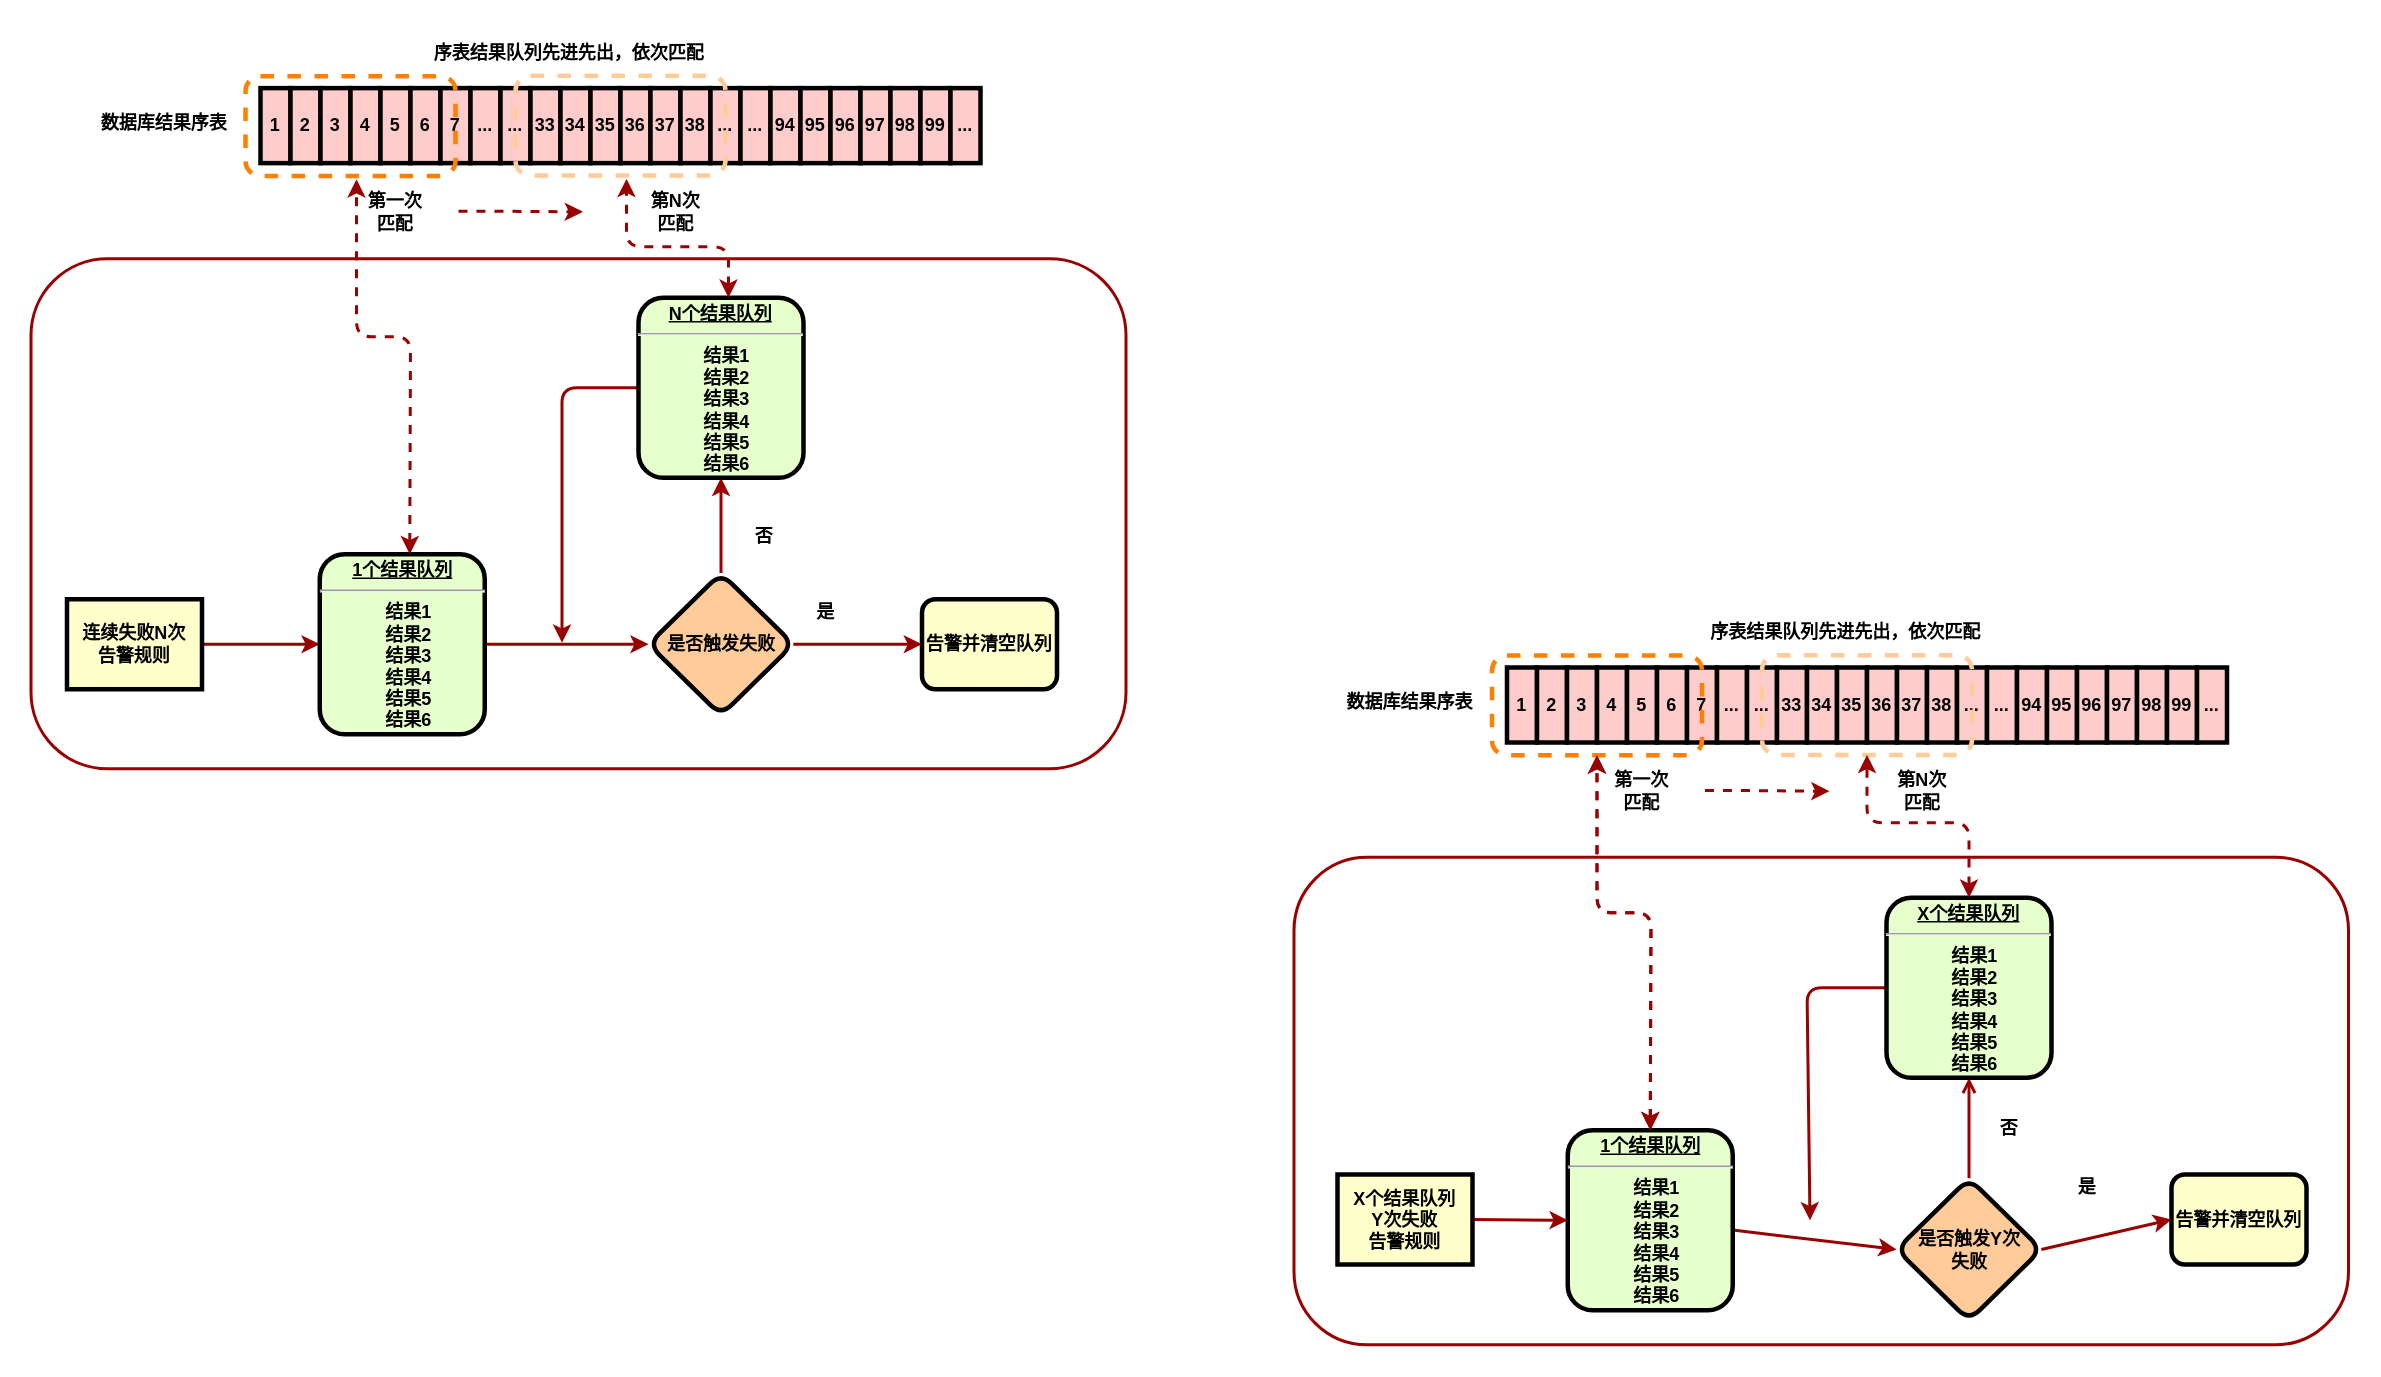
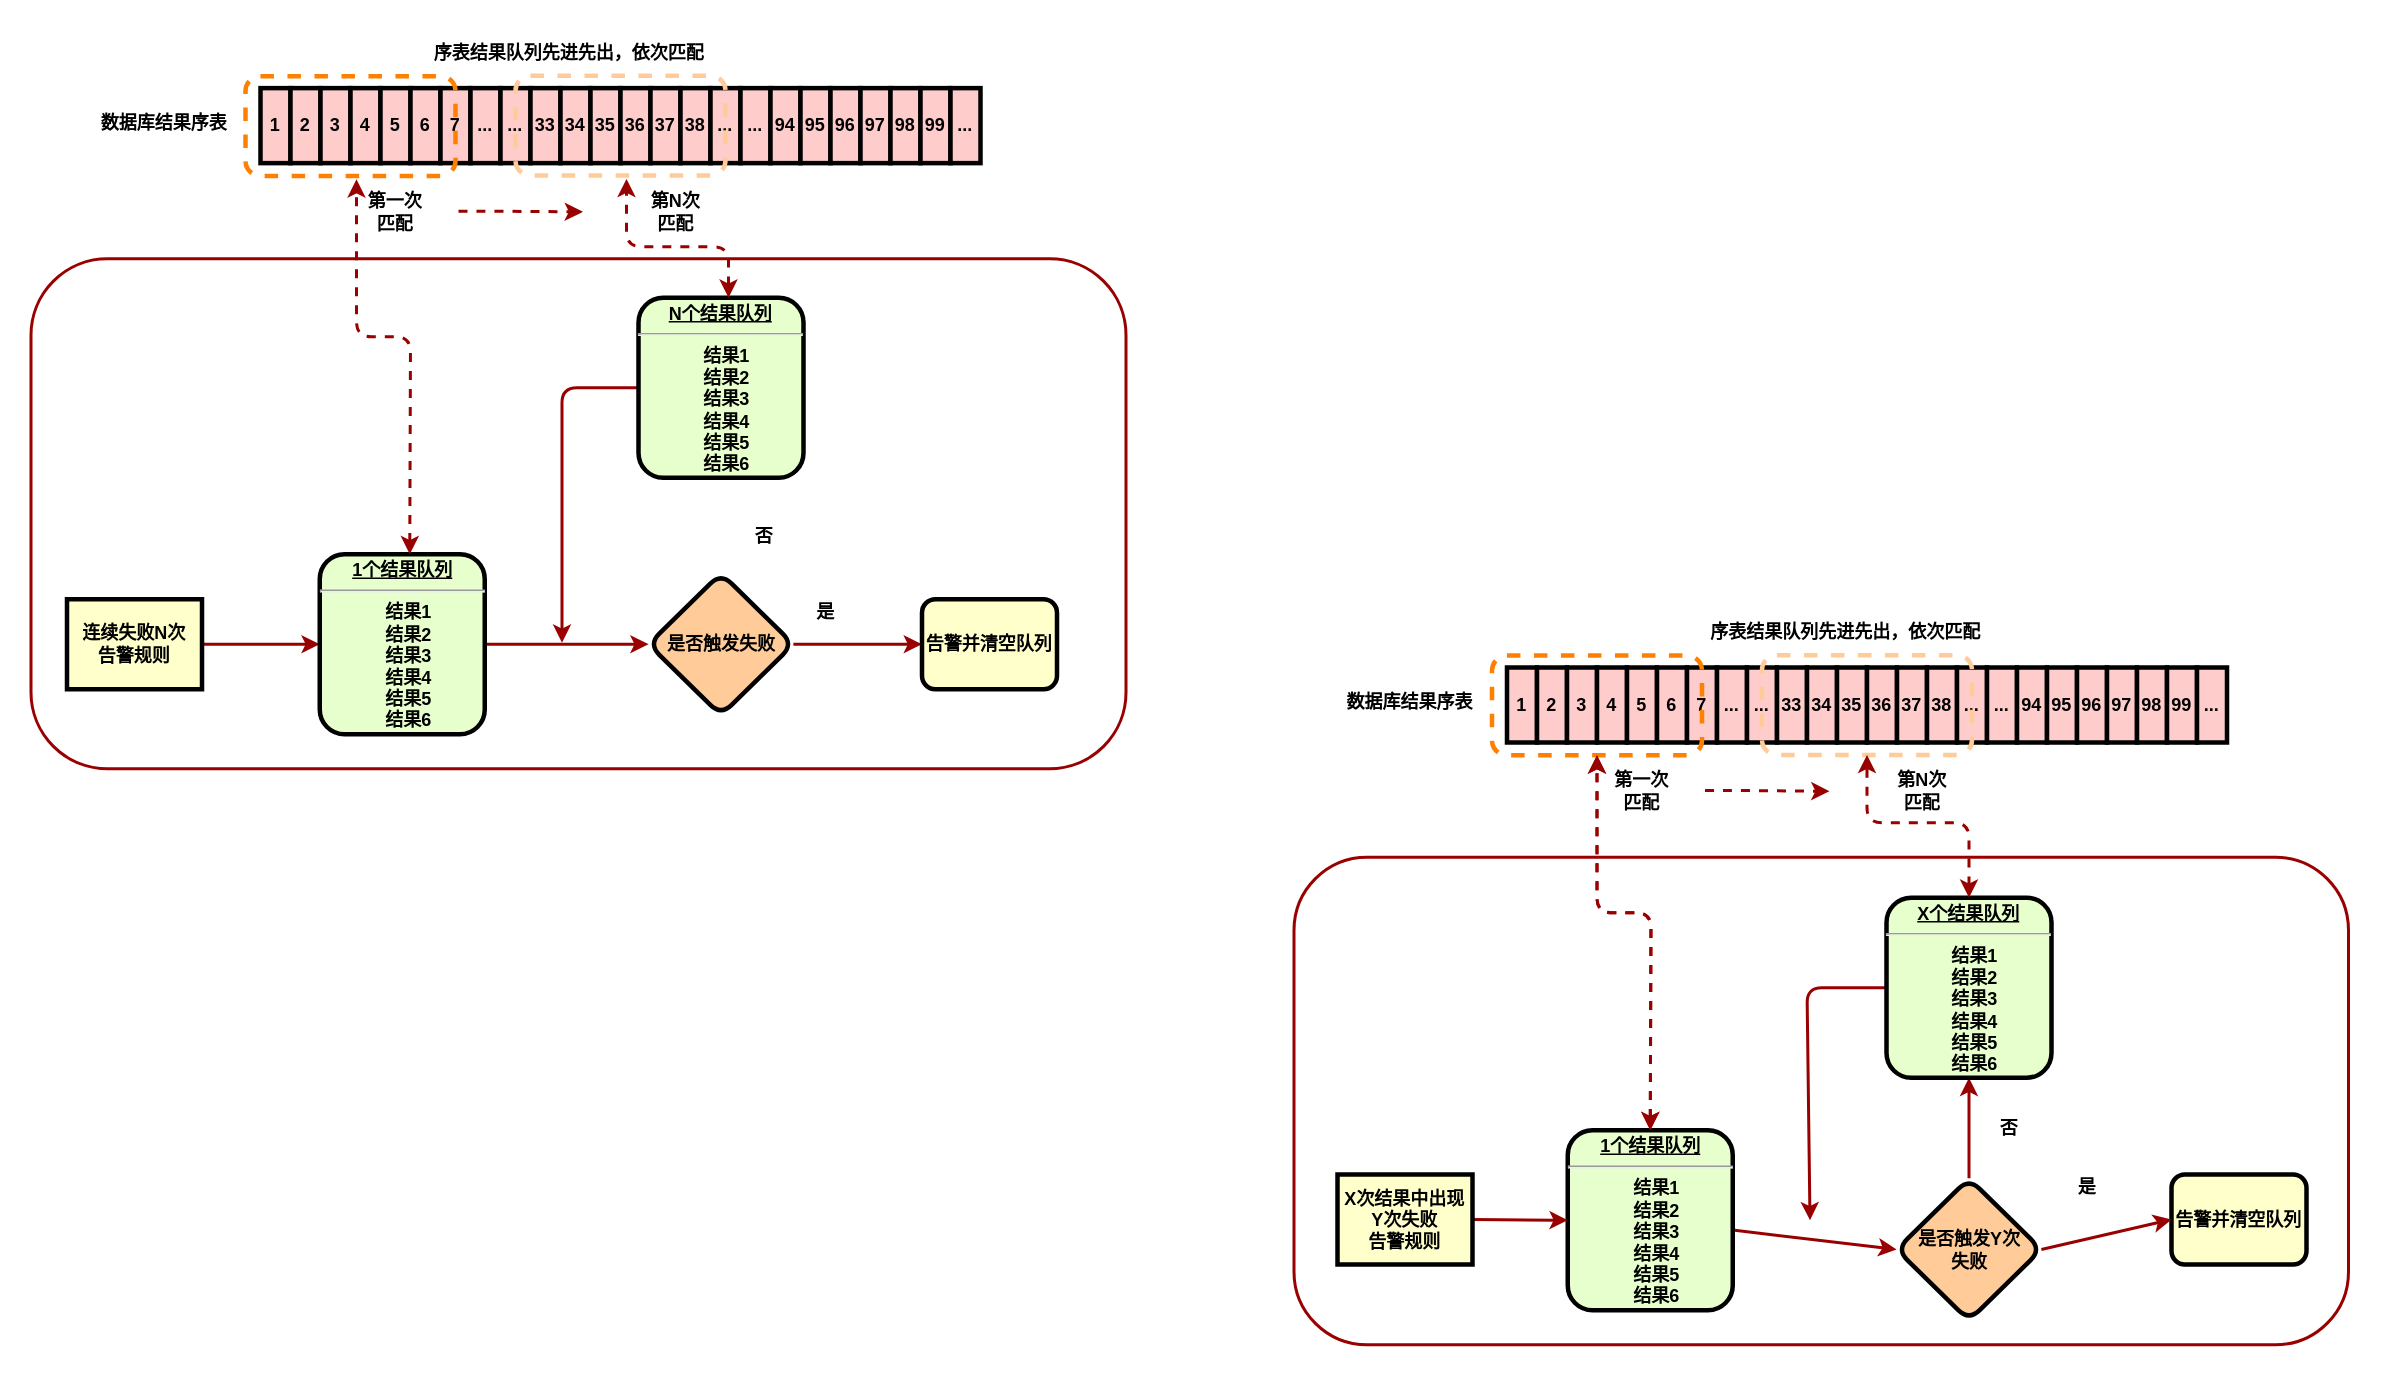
edge "是否触发失败" -> "N个结果队列 结果1 结果2 结果3 结果4 结果5 结果6": removed
edge "是否触发Y次 失败" -> "X个结果队列 结果1 结果2 结果3 结果4 结果5 结果6": arrowhead open -> classic
node "X个结果队列 Y次失败 告警规则": label "X个结果队列 Y次失败 告警规则" -> "X次结果中出现 Y次失败 告警规则"
